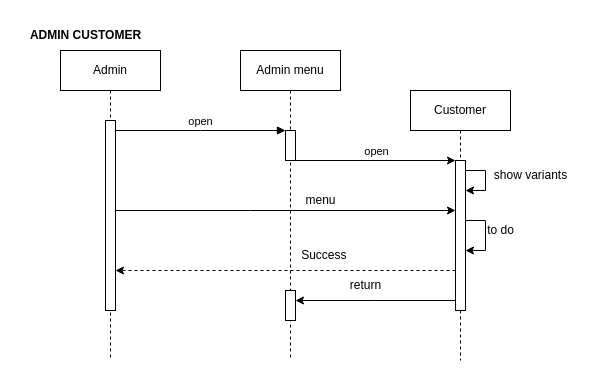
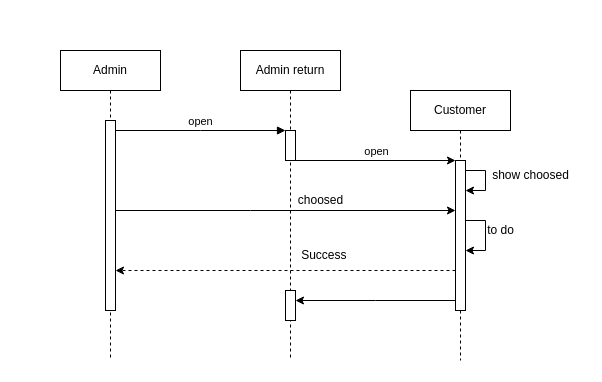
node "ADMIN CUSTOMER": removed
node "Admin menu": label "Admin menu" -> "Admin return"
node "show variants": label "show variants" -> "show choosed"
node "menu": label "menu" -> "choosed"
node "return": removed
